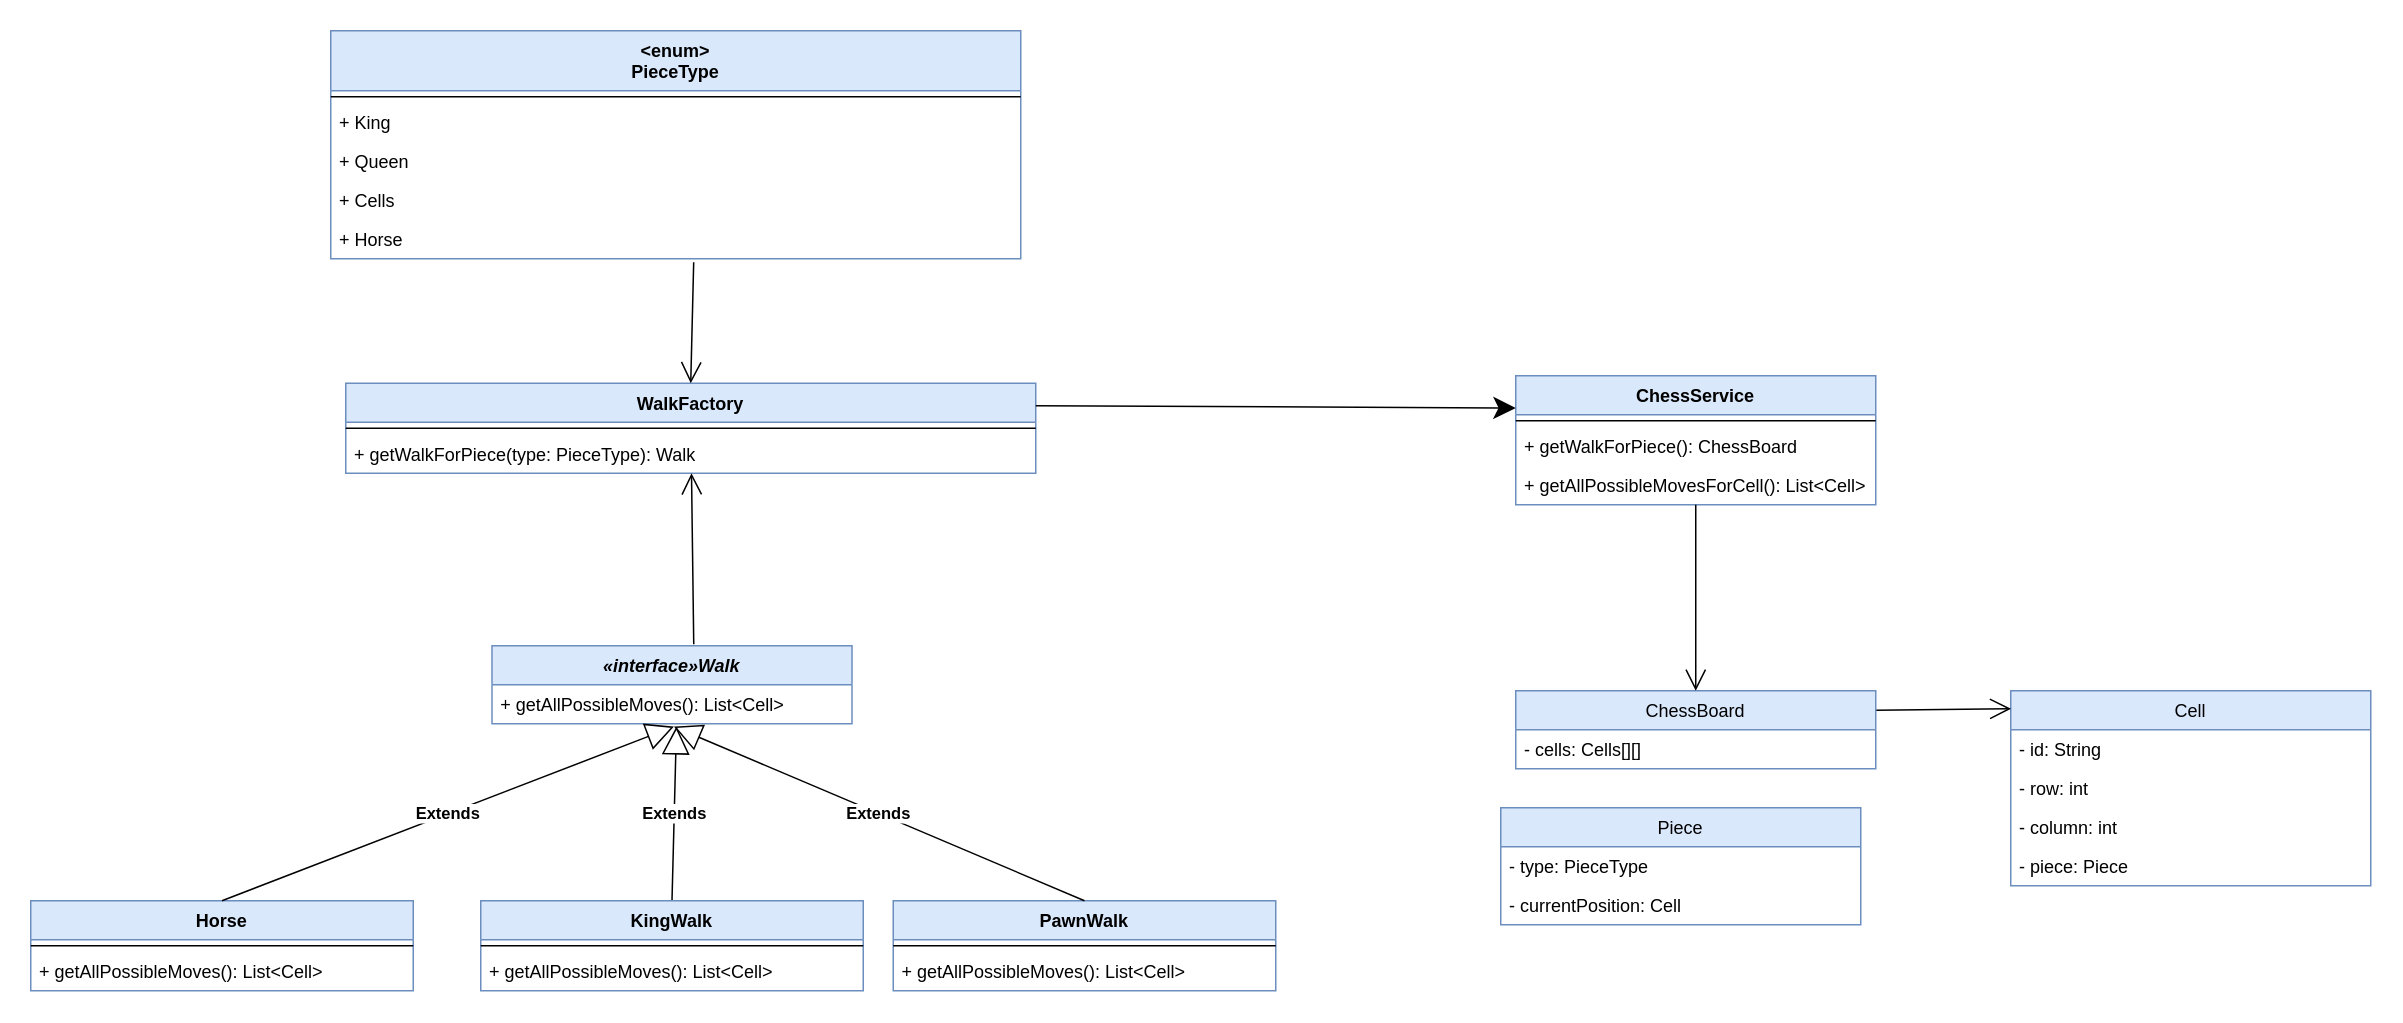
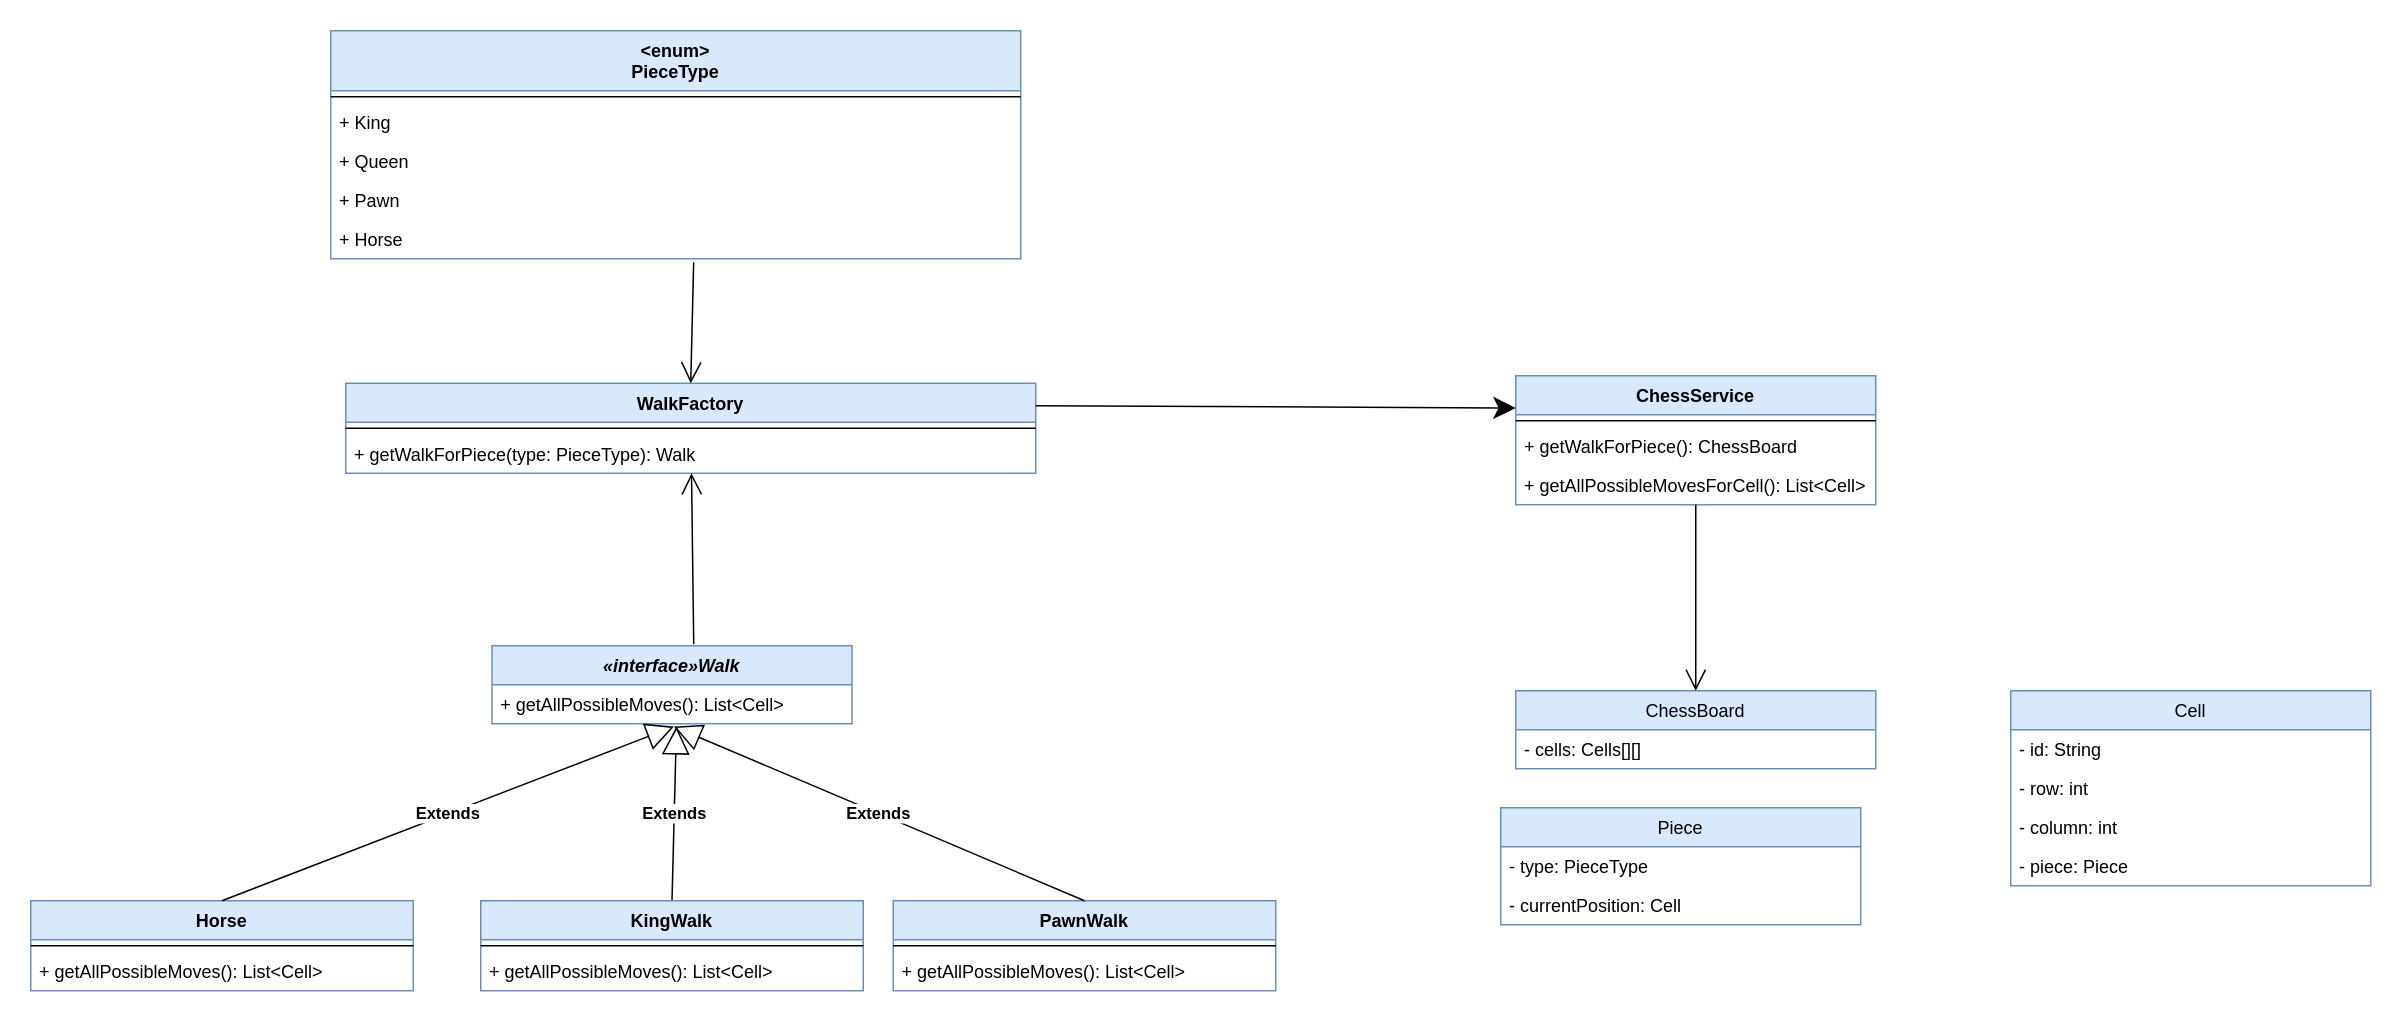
node "+ Cells": label "+ Cells" -> "+ Pawn"
edge "ChessBoard" -> "Cell": removed
